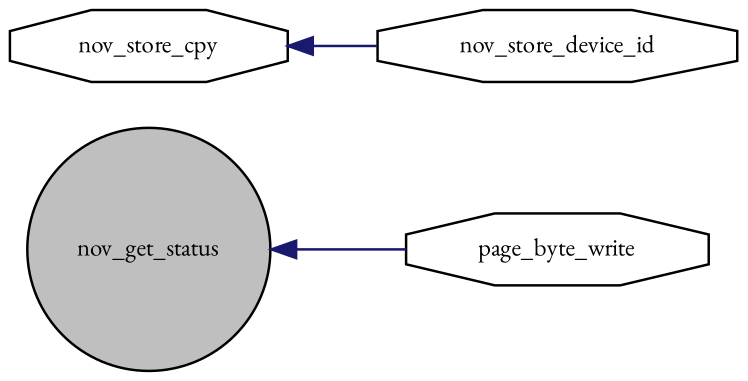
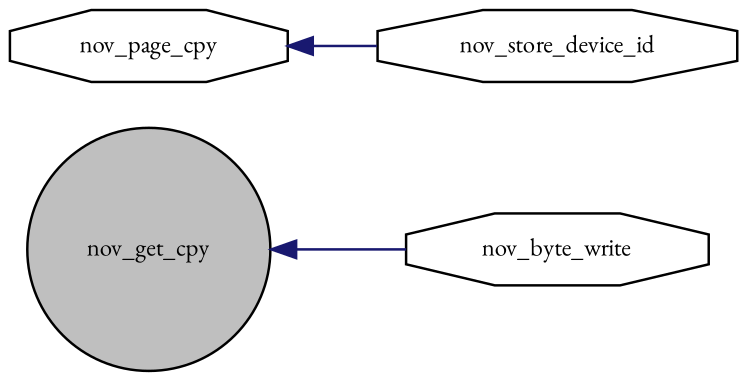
node "nov_store_cpy": label "nov_store_cpy" -> "nov_page_cpy"
node "nov_get_status": label "nov_get_status" -> "nov_get_cpy"
node "page_byte_write": label "page_byte_write" -> "nov_byte_write"
